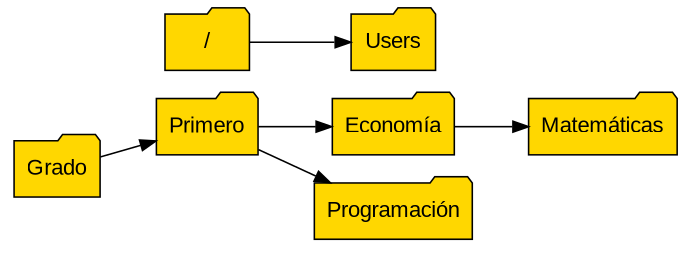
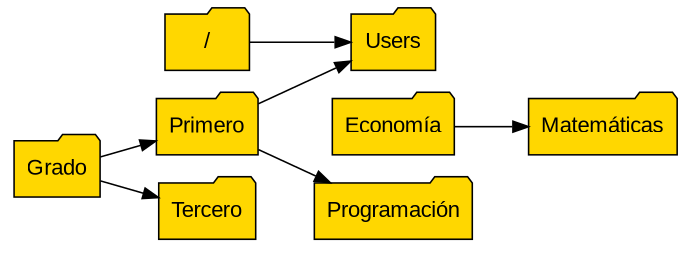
edge "Primero" -> "Economía": now "Primero" -> "Users"
node "Tercero": added
